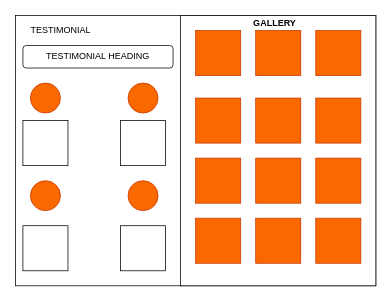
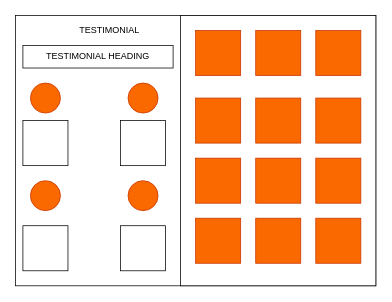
node "GALLERY": removed
node "TESTIMONIAL": moved (60, 30) -> (109, 30)
node "TESTIMONIAL HEADING": shape rounded rectangle -> rectangle
